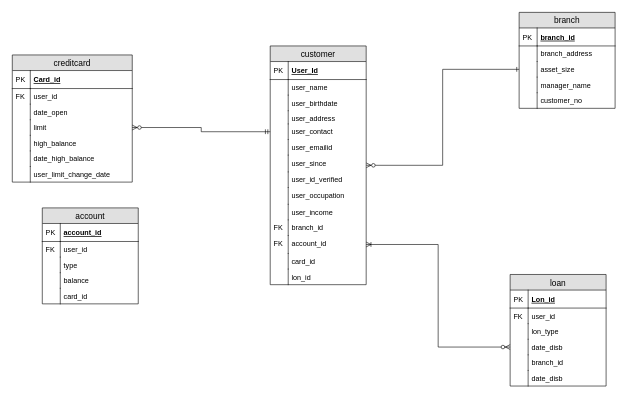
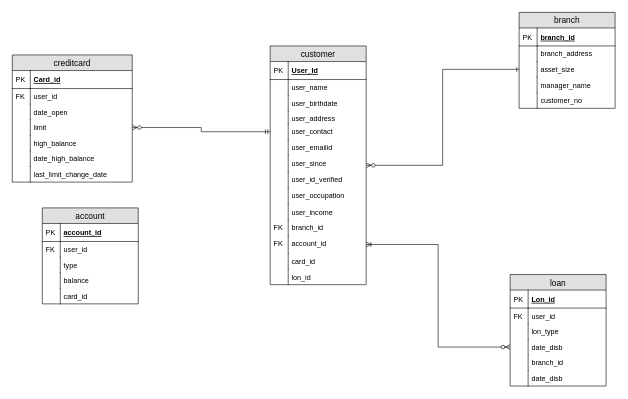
node "user_limit_change_date": label "user_limit_change_date" -> "last_limit_change_date"
